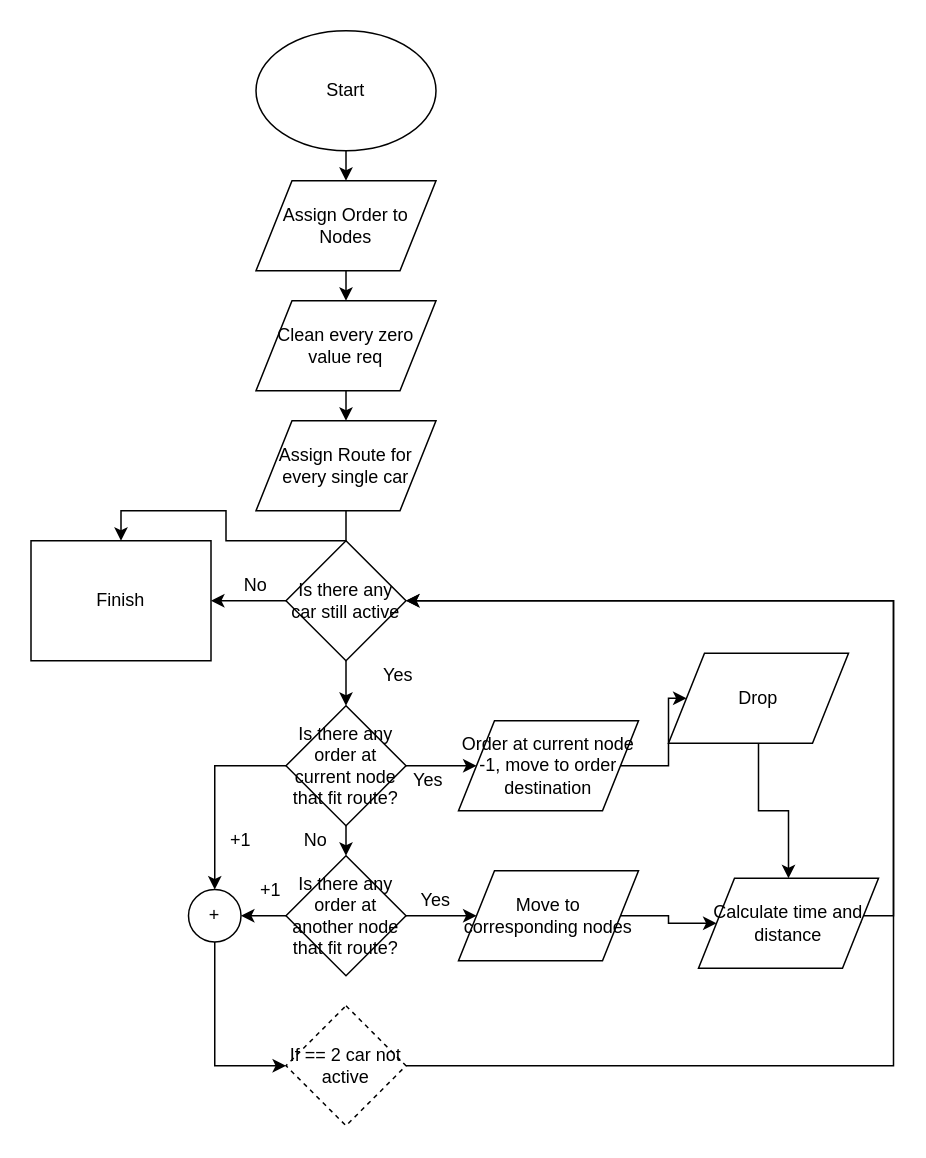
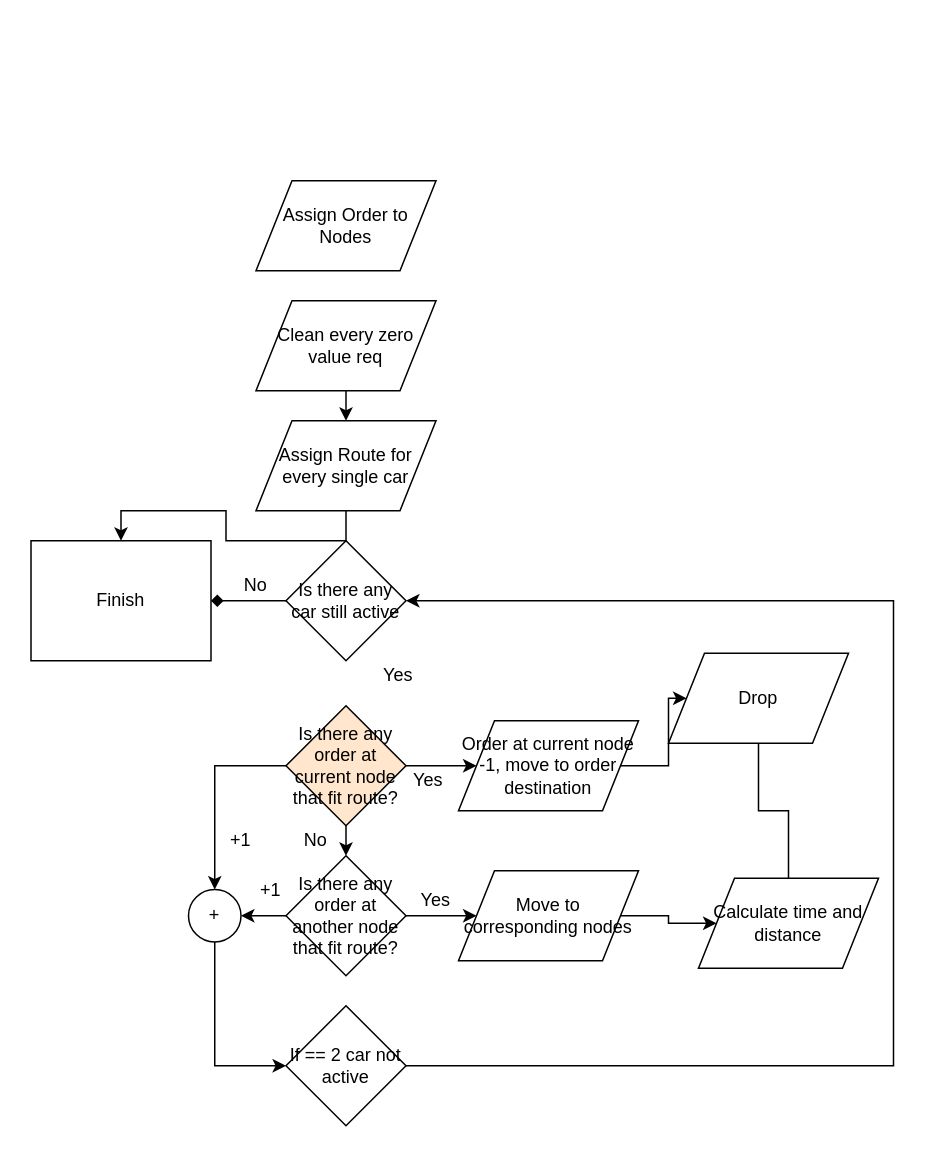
node "Start": removed
edge "Start" -> "Assign Order to Nodes": removed
edge "Assign Order to Nodes" -> "Clean every zero value req": removed
edge "Is there any car still active" -> "Finish": arrowhead classic -> diamond
edge "Is there any car still active" -> "Is there any order at current node that fit route?": removed
node "Is there any order at current node that fit route?": fillcolor #ffffff -> #ffe6cc
edge "Drop" -> "Calculate time and distance": arrowhead classic -> none
edge "Calculate time and distance" -> "Is there any car still active": removed
node "If == 2 car not active": style dashed -> solid
